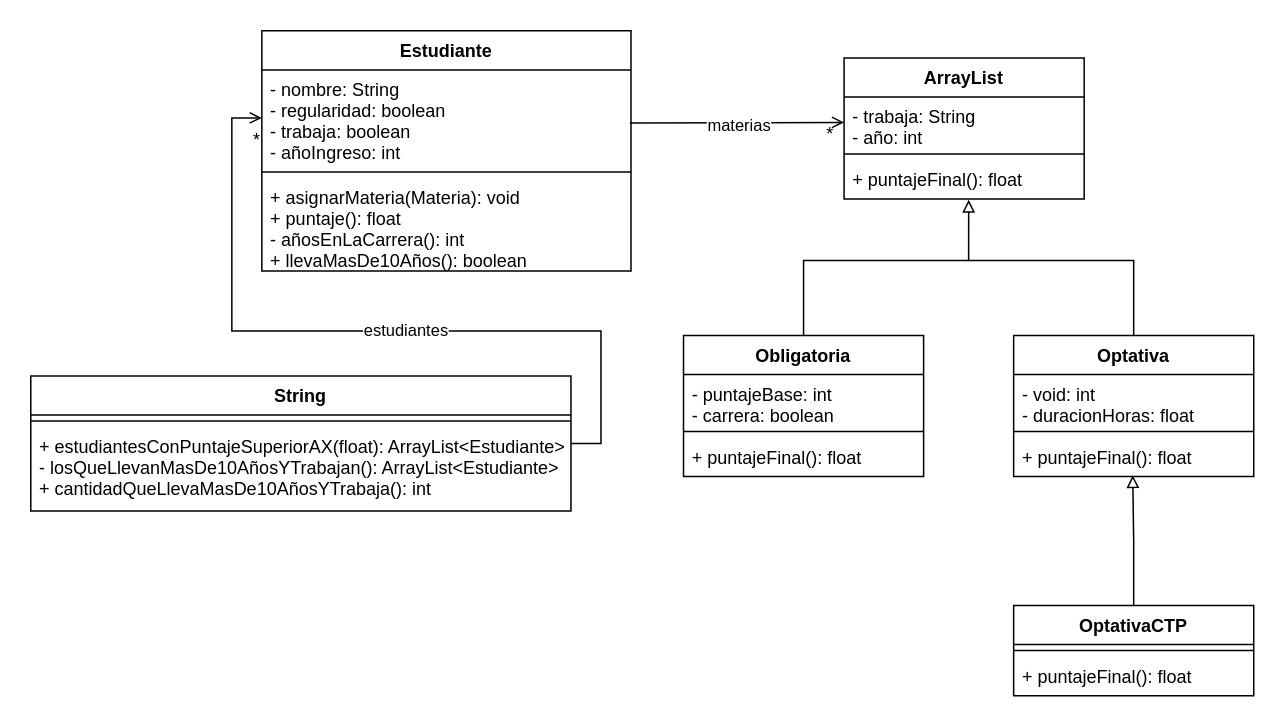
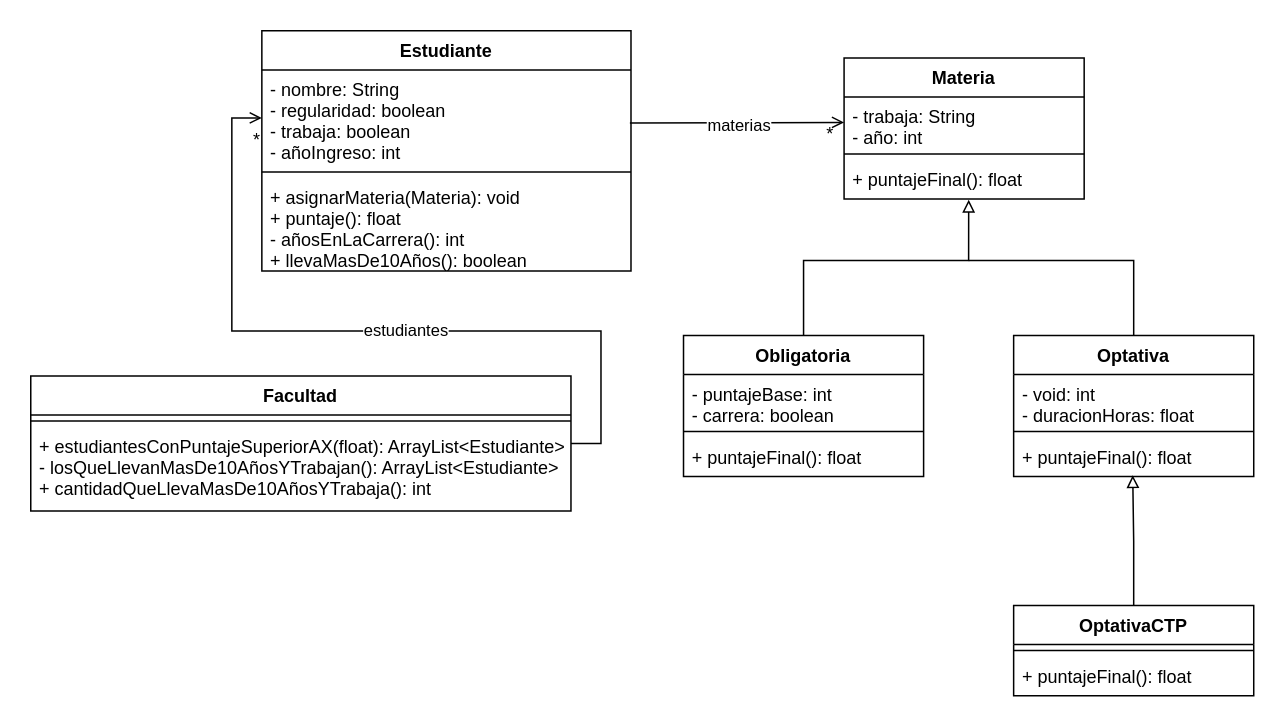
node "ArrayList": label "ArrayList" -> "Materia"
node "String": label "String" -> "Facultad"
